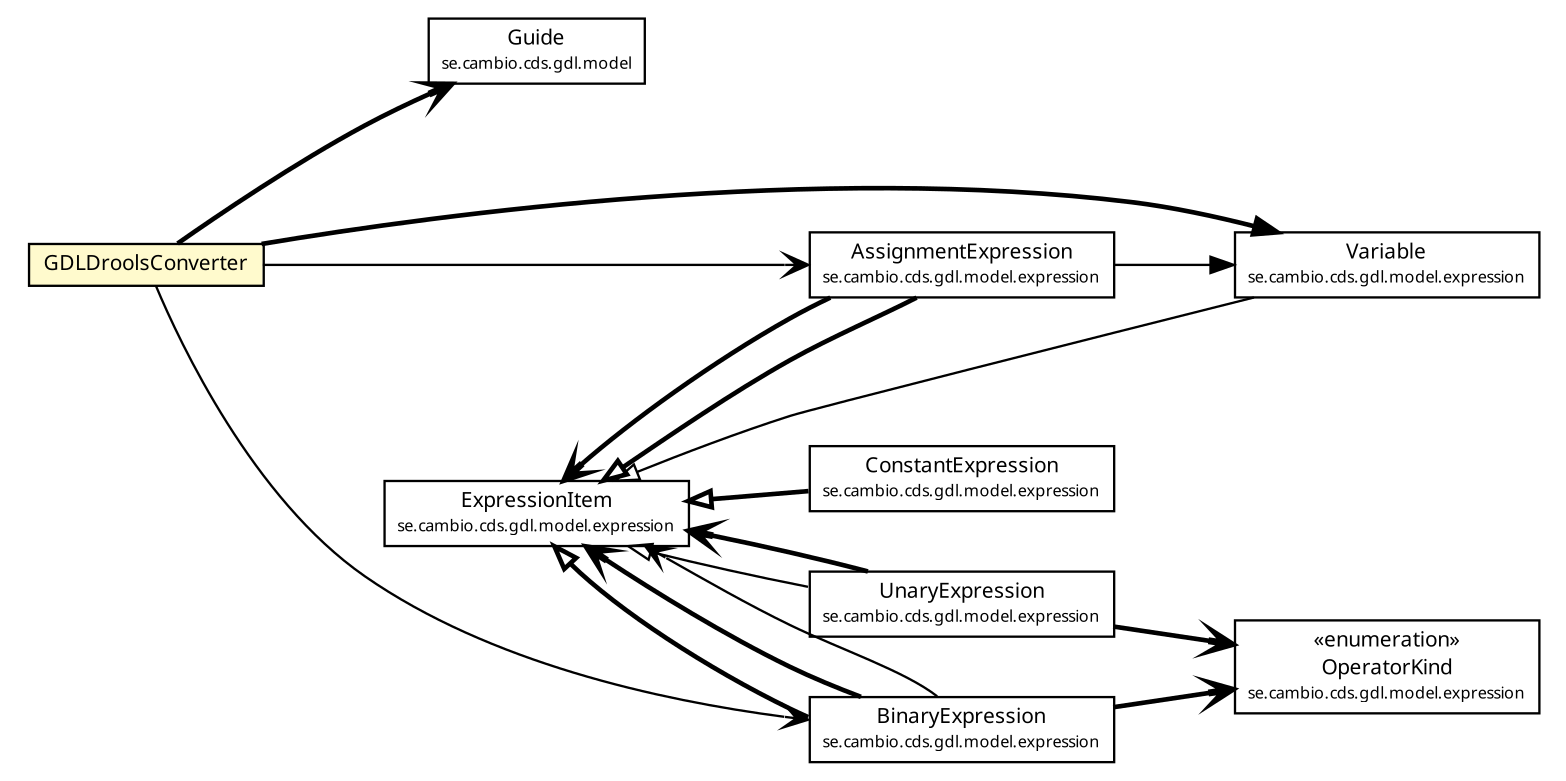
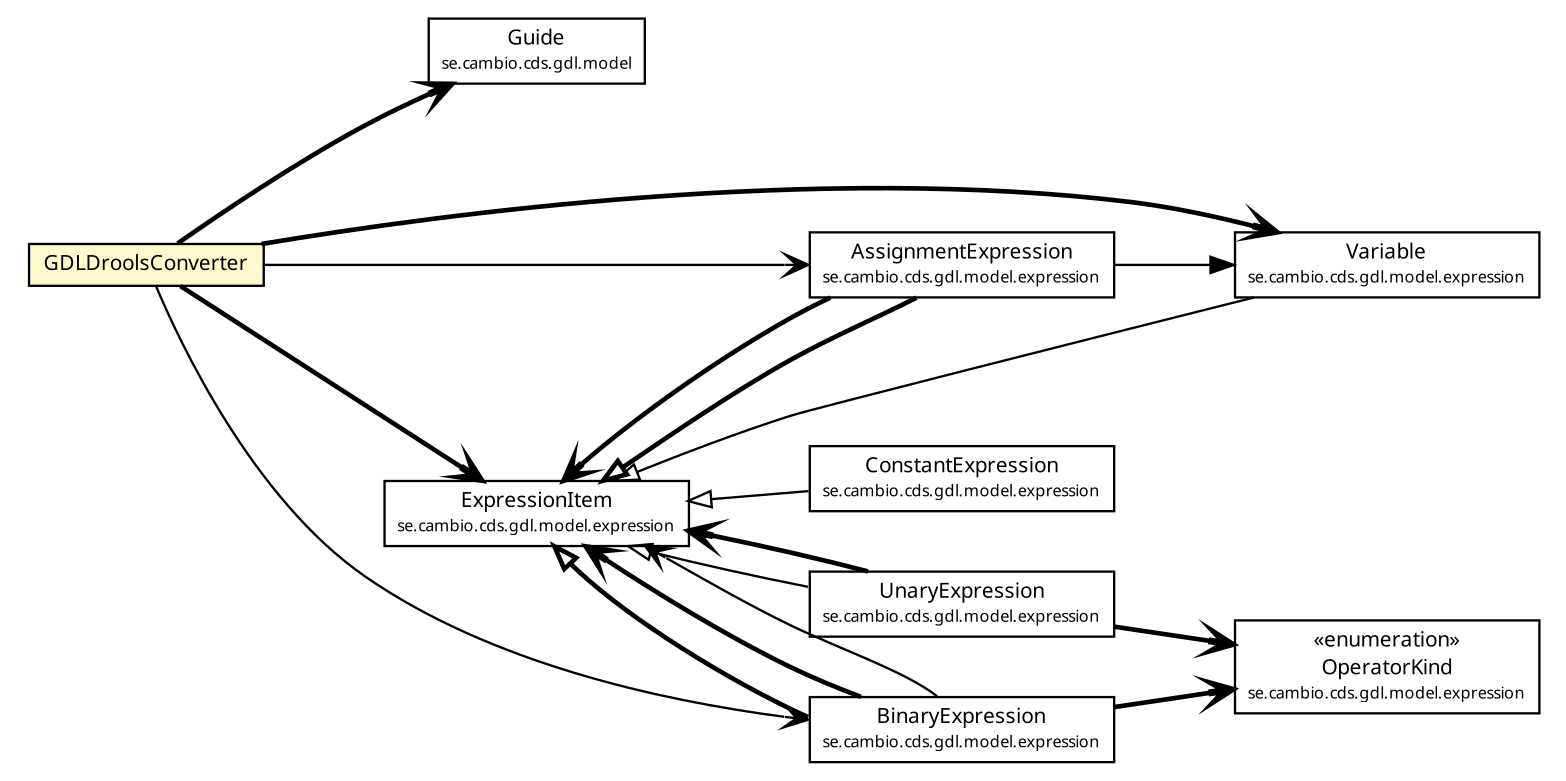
edge "GDLDroolsConverter" -> "Variable": arrowhead normal -> open
edge "GDLDroolsConverter" -> "ExpressionItem": added
edge "ConstantExpression" -> "ExpressionItem": style bold -> solid
